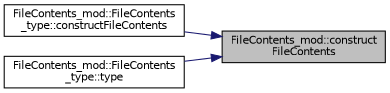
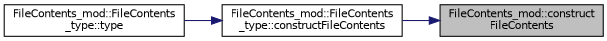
edge "FileContents_mod::FileContents _type::type" -> "FileContents_mod::construct FileContents": now "FileContents_mod::FileContents _type::type" -> "FileContents_mod::FileContents _type::constructFileContents"
